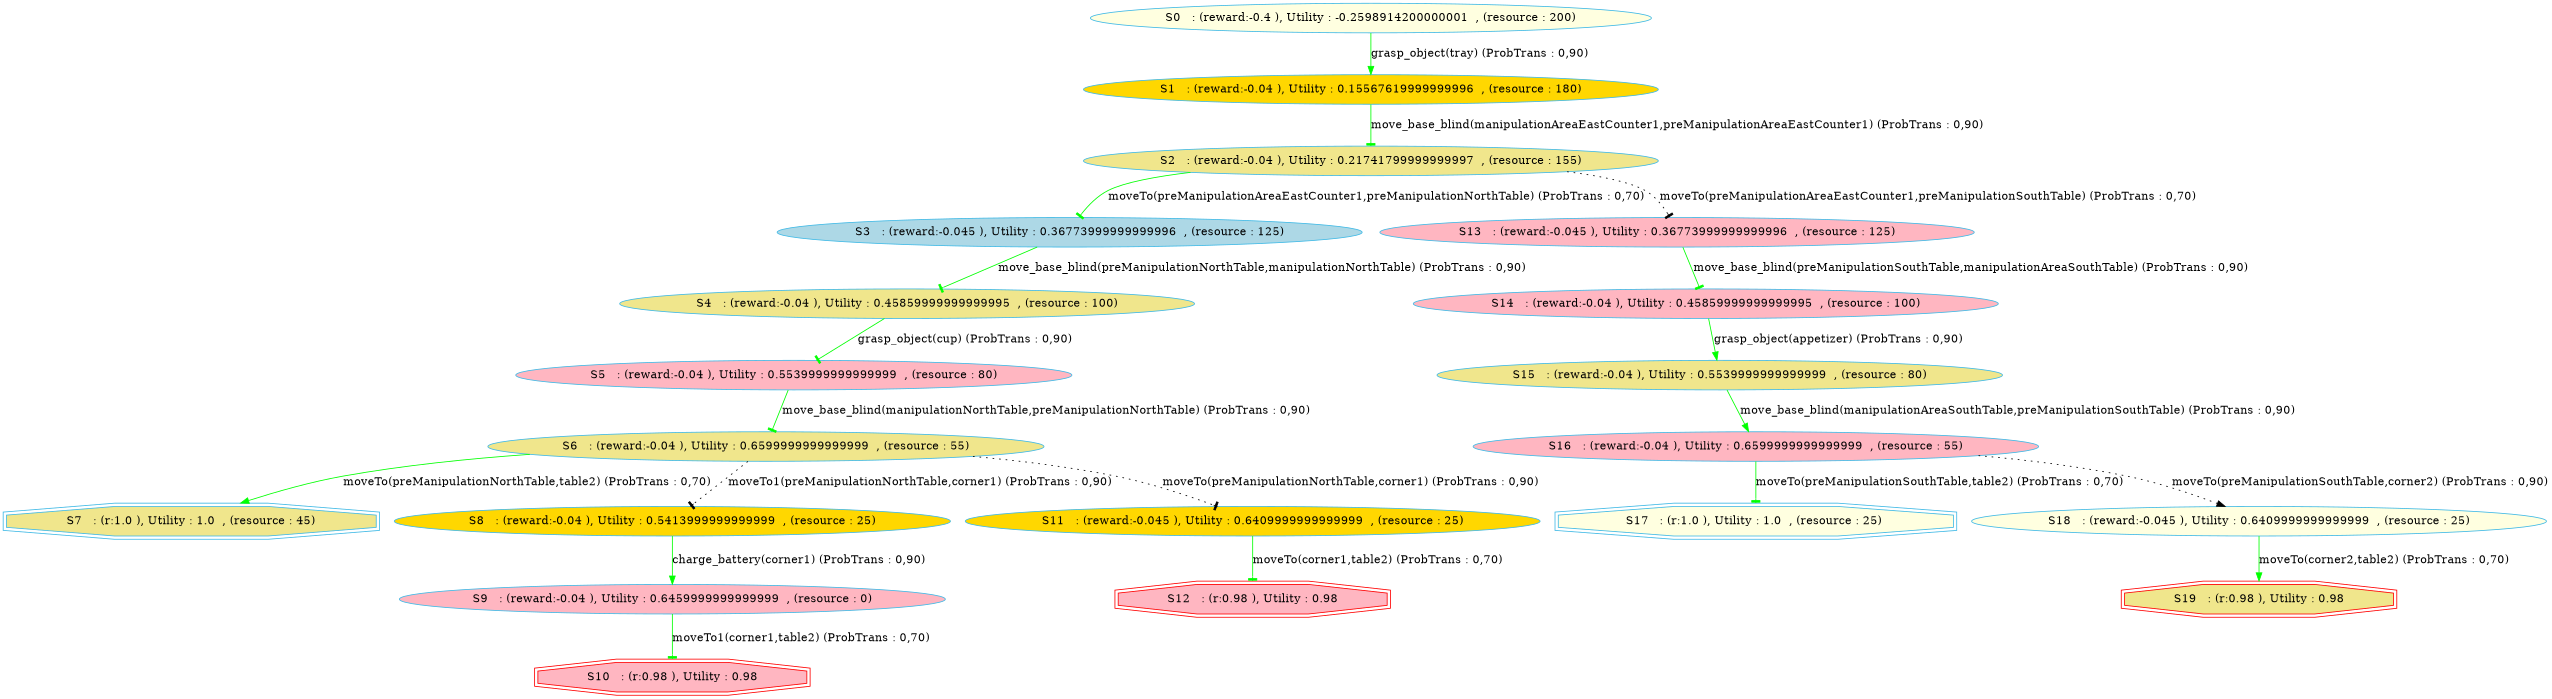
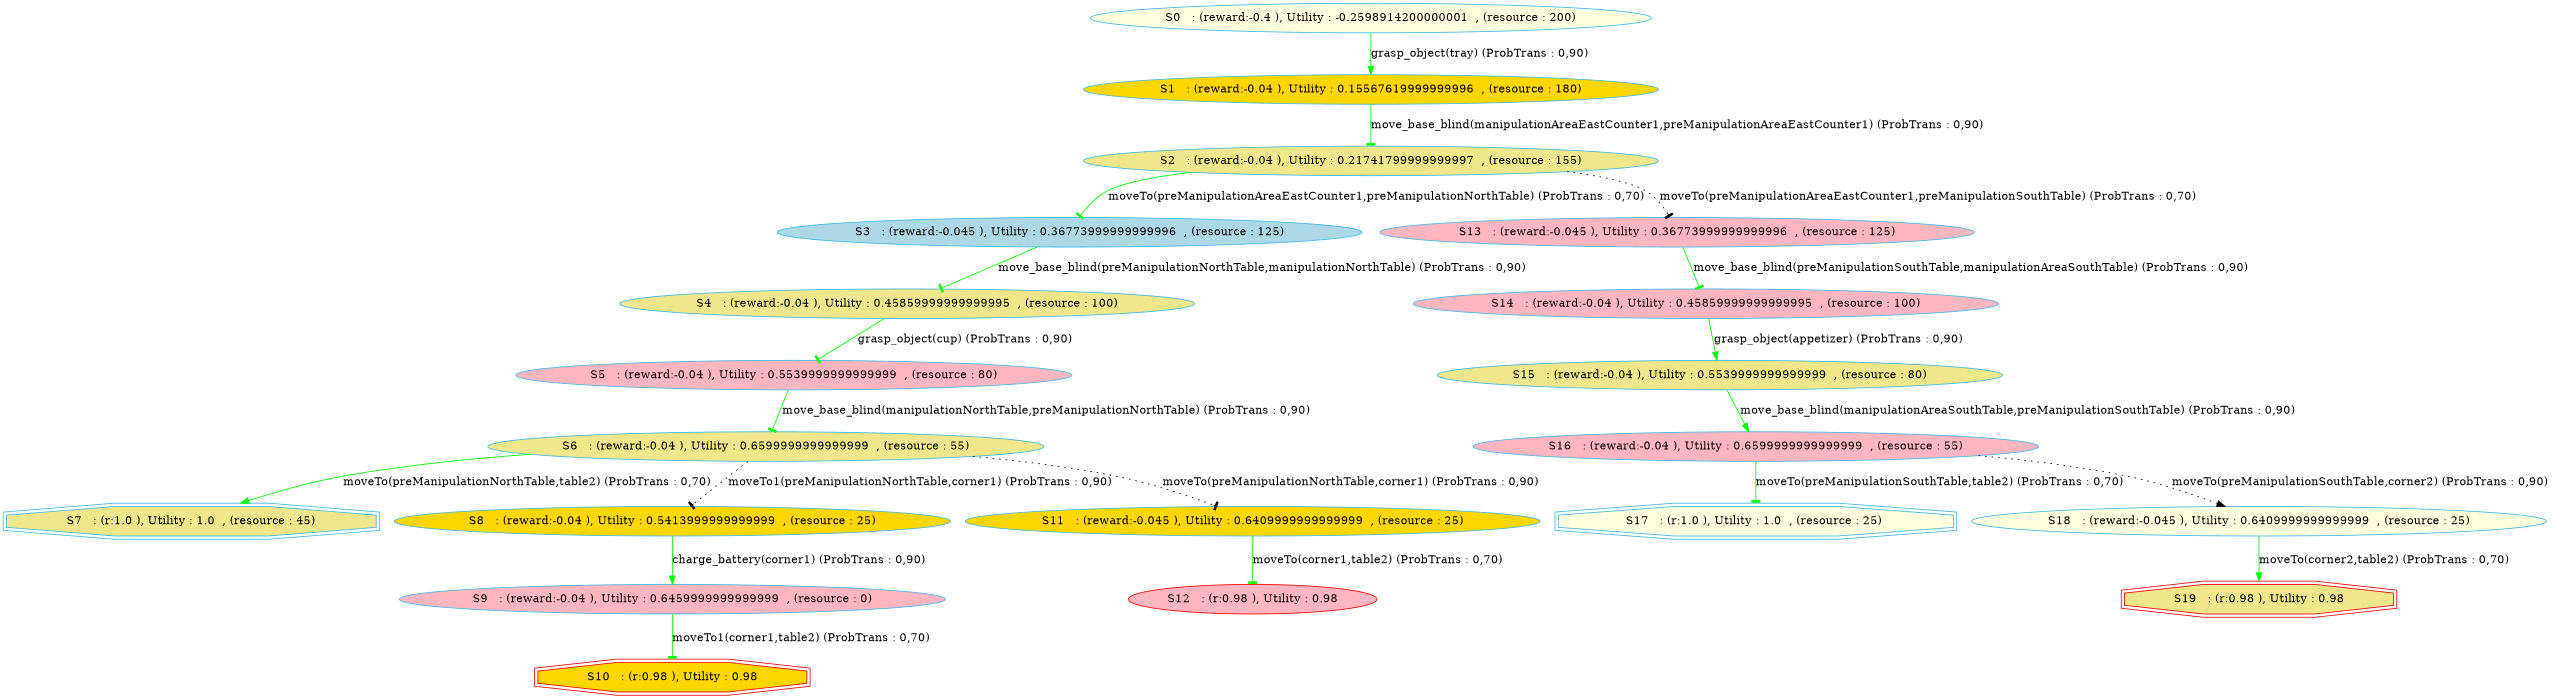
node "S12   : (r:0.98 ), Utility : 0.98": shape doubleoctagon -> ellipse
node "S10   : (r:0.98 ), Utility : 0.98": fillcolor lightpink -> gold
